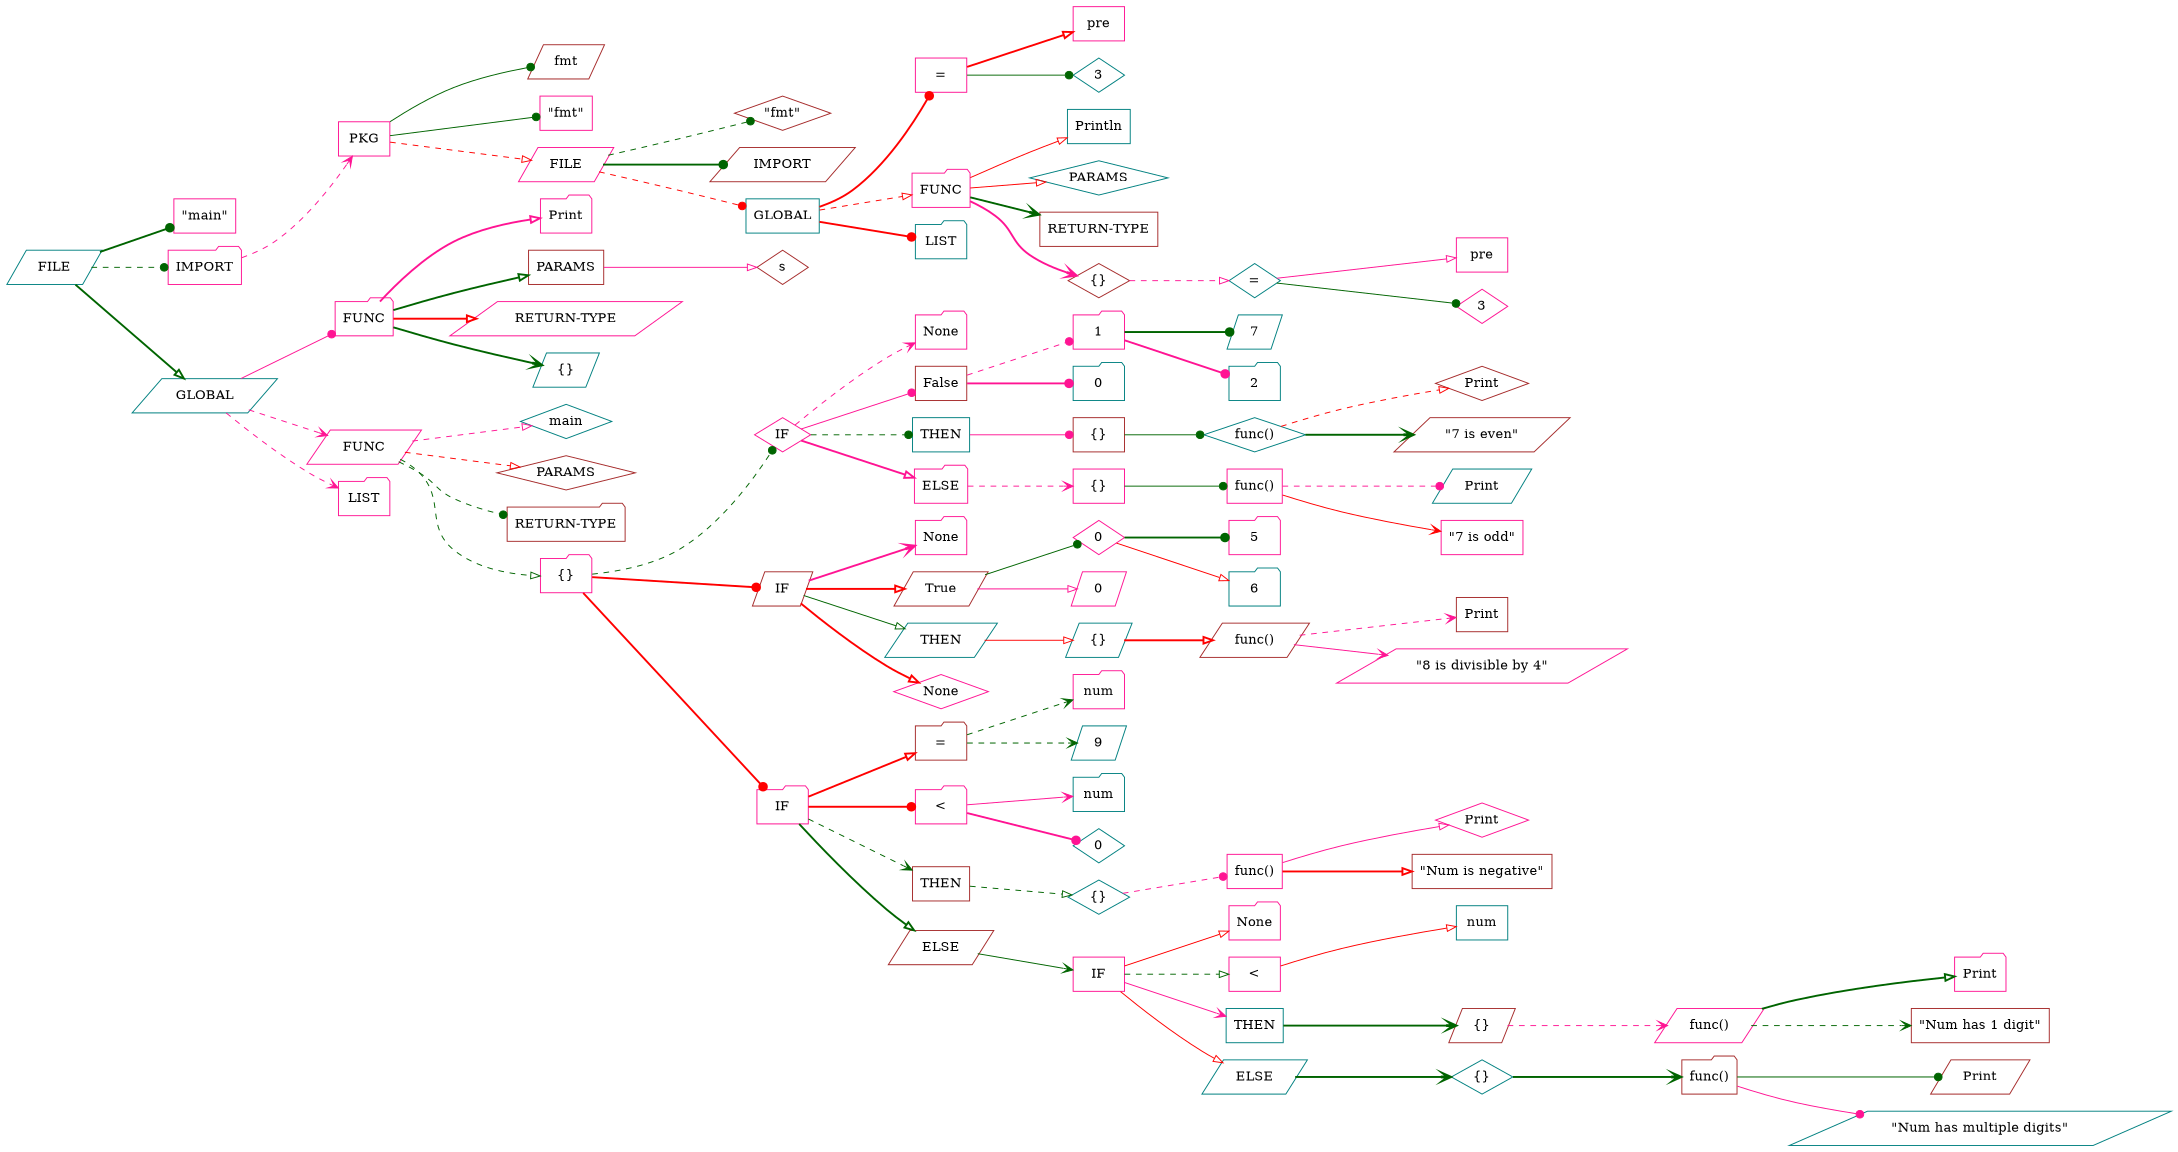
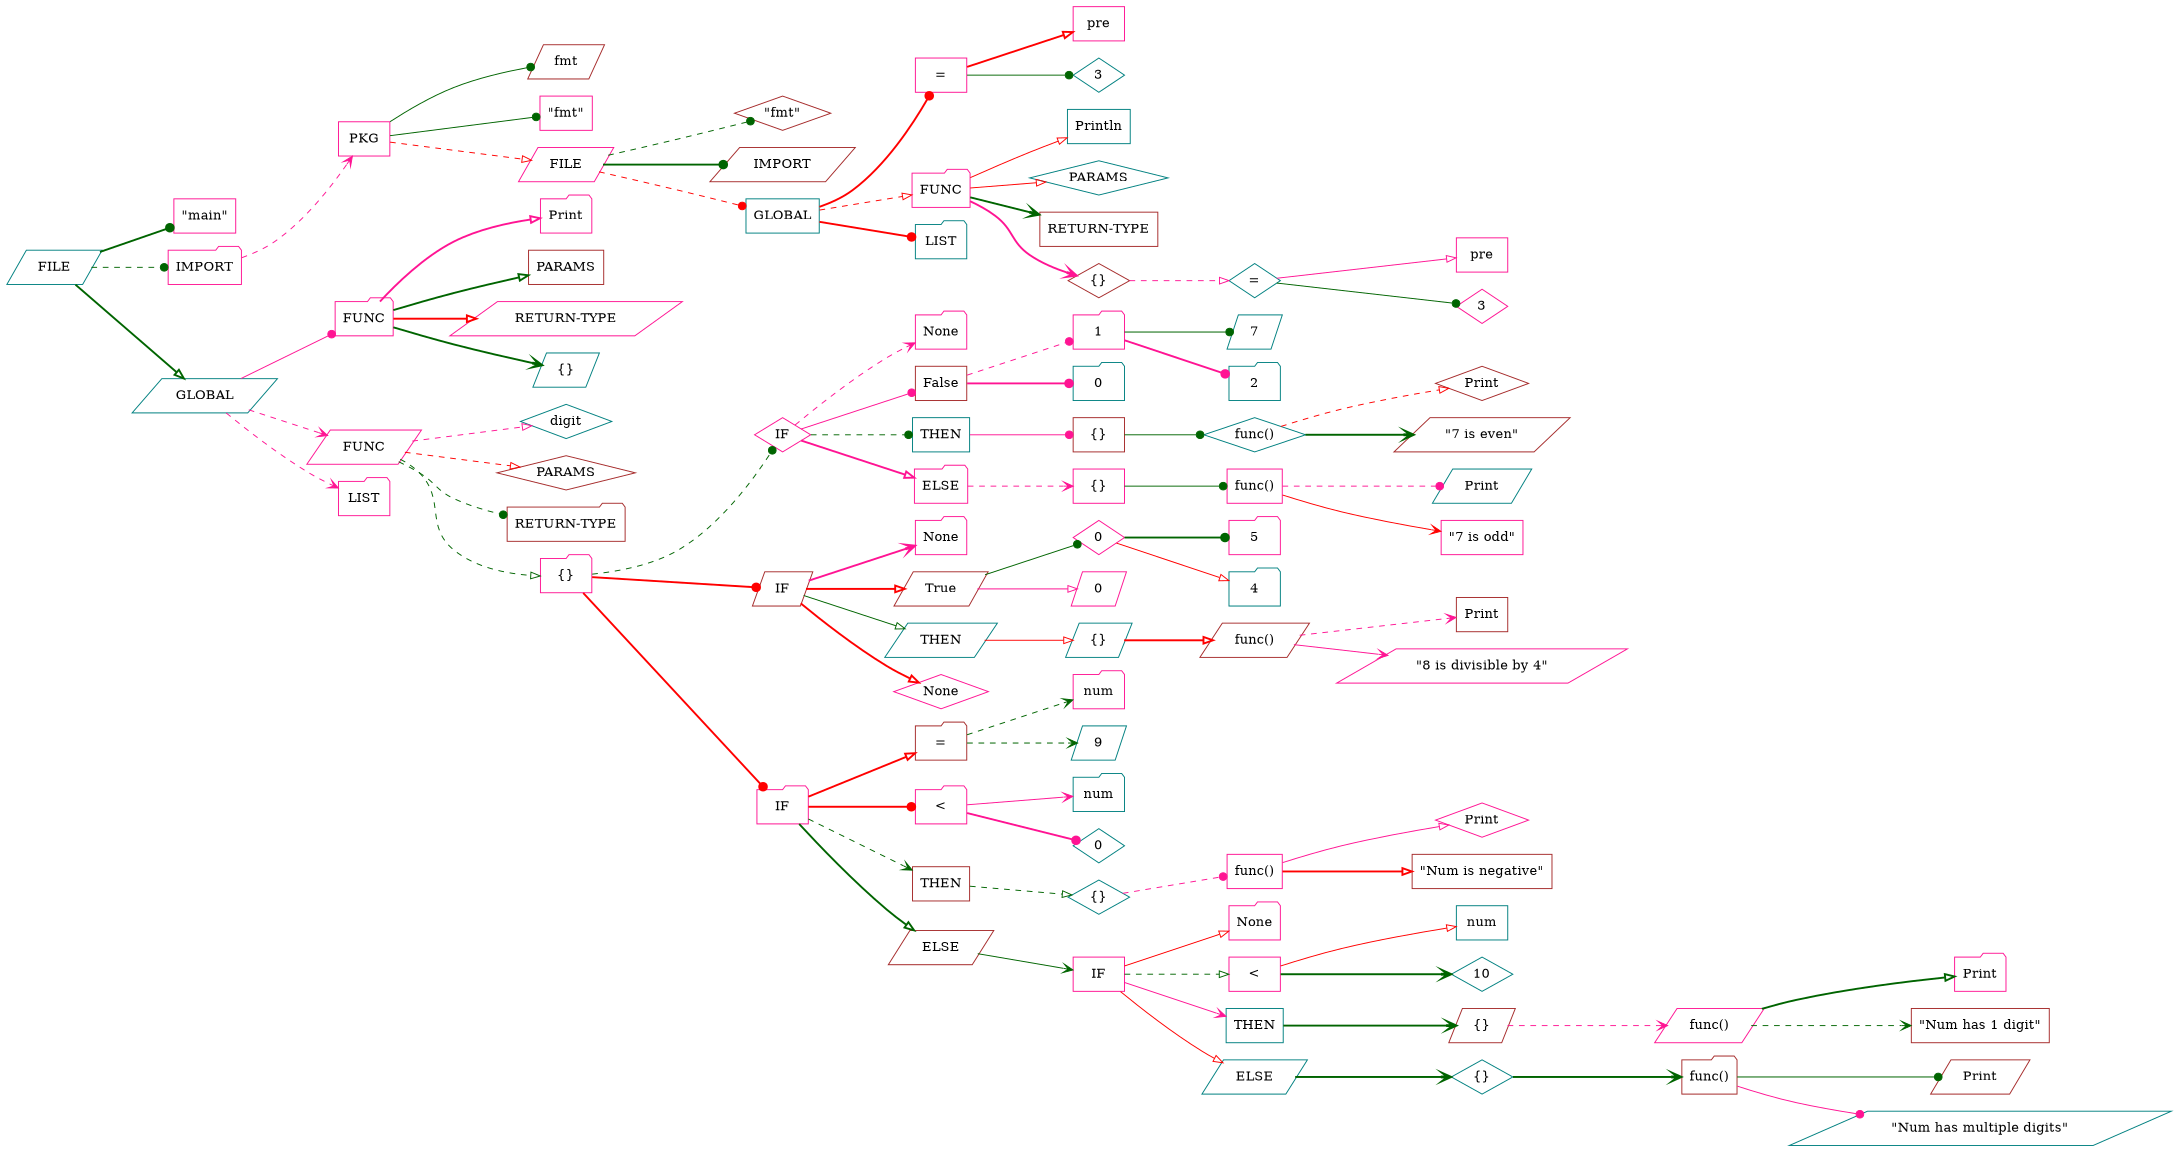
node "s": removed
edge "1" -> "7": style bold -> solid
node "main": label "main" -> "digit"
node "6": label "6" -> "4"
node "10": added
